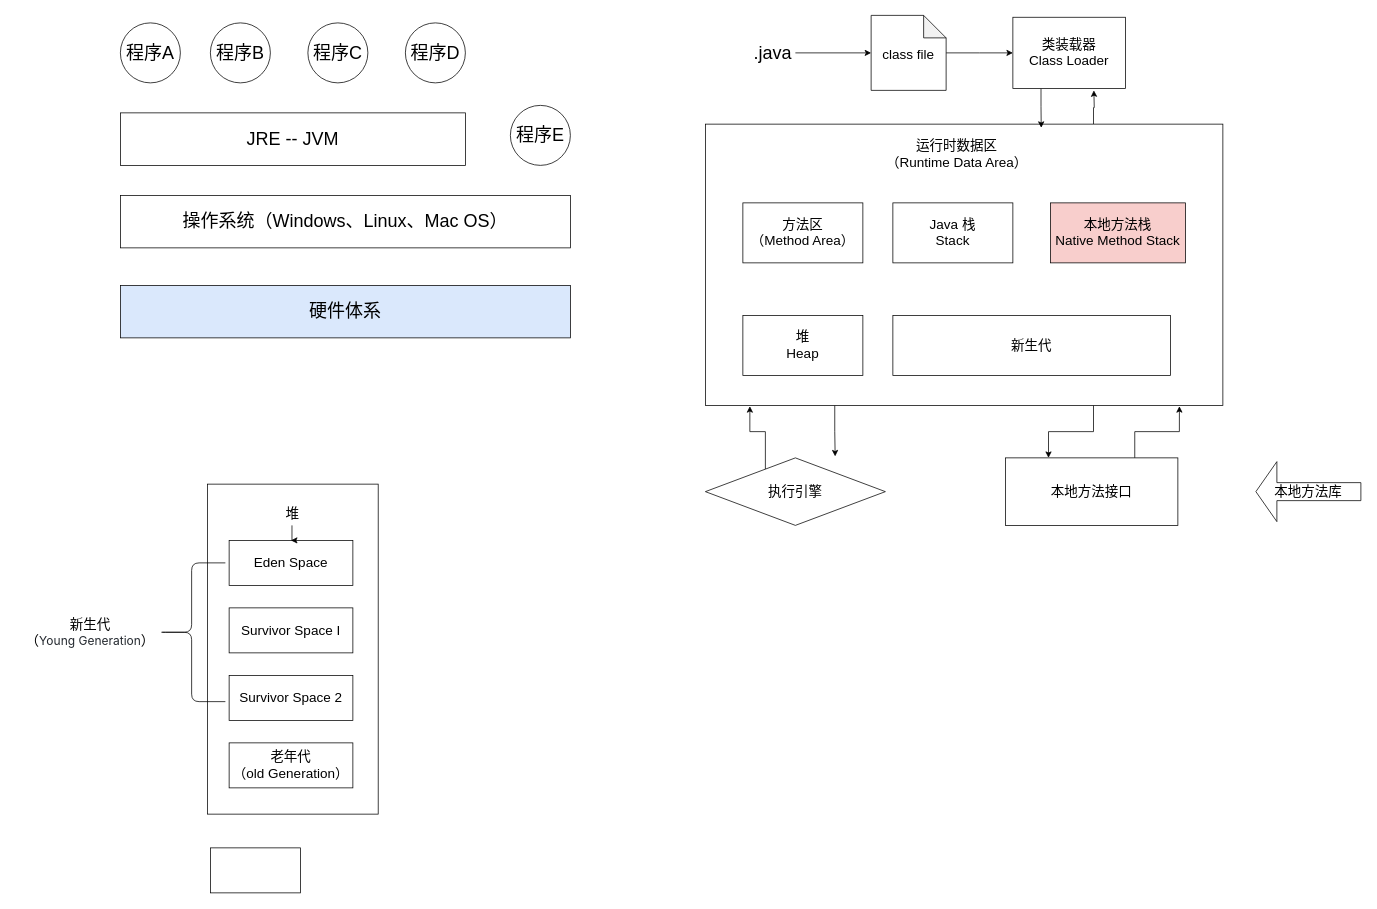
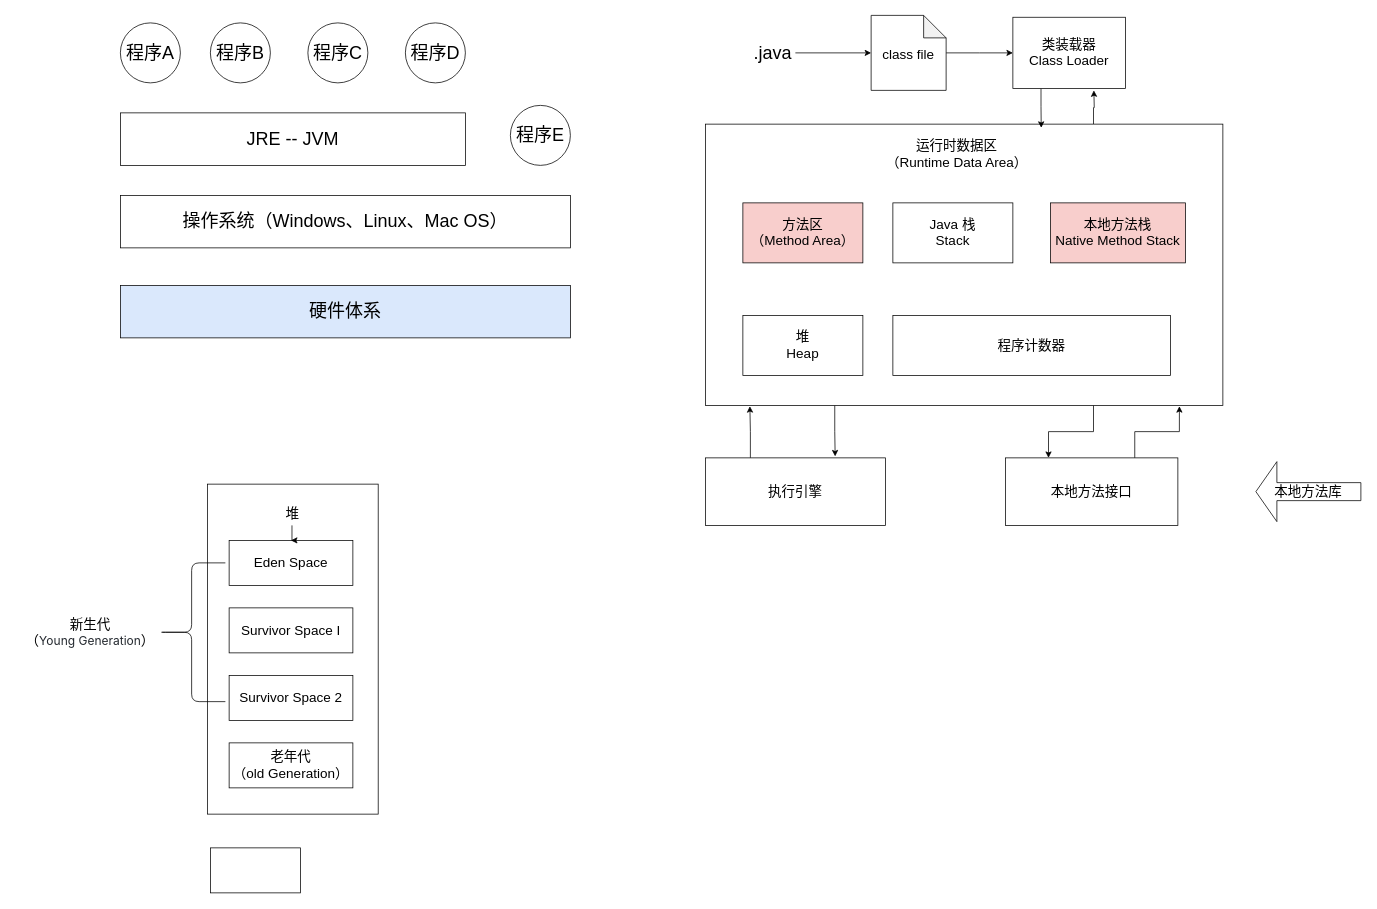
node "方法区 （Method Area）": fillcolor #ffffff -> #f8cecc
node "新生代": label "新生代" -> "程序计数器"
node "执行引擎": shape diamond -> rectangle
